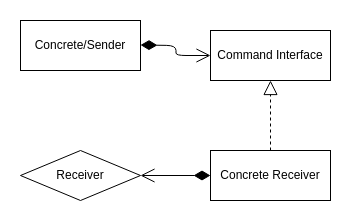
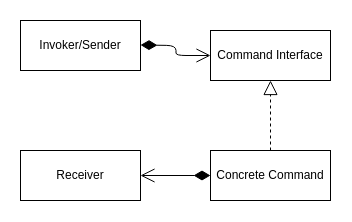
node "Concrete/Sender": label "Concrete/Sender" -> "Invoker/Sender"
node "Receiver": shape diamond -> rectangle
node "Concrete Receiver": label "Concrete Receiver" -> "Concrete Command"
